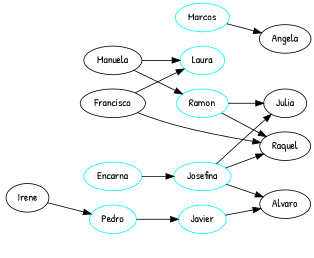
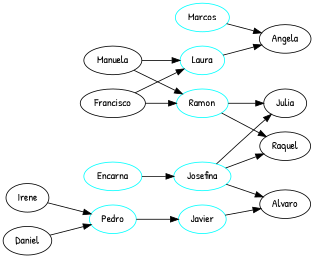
edge "Laura" -> "Angela": added
edge "Francisco" -> "Raquel": now "Francisco" -> "Ramon"
node "Daniel": added
